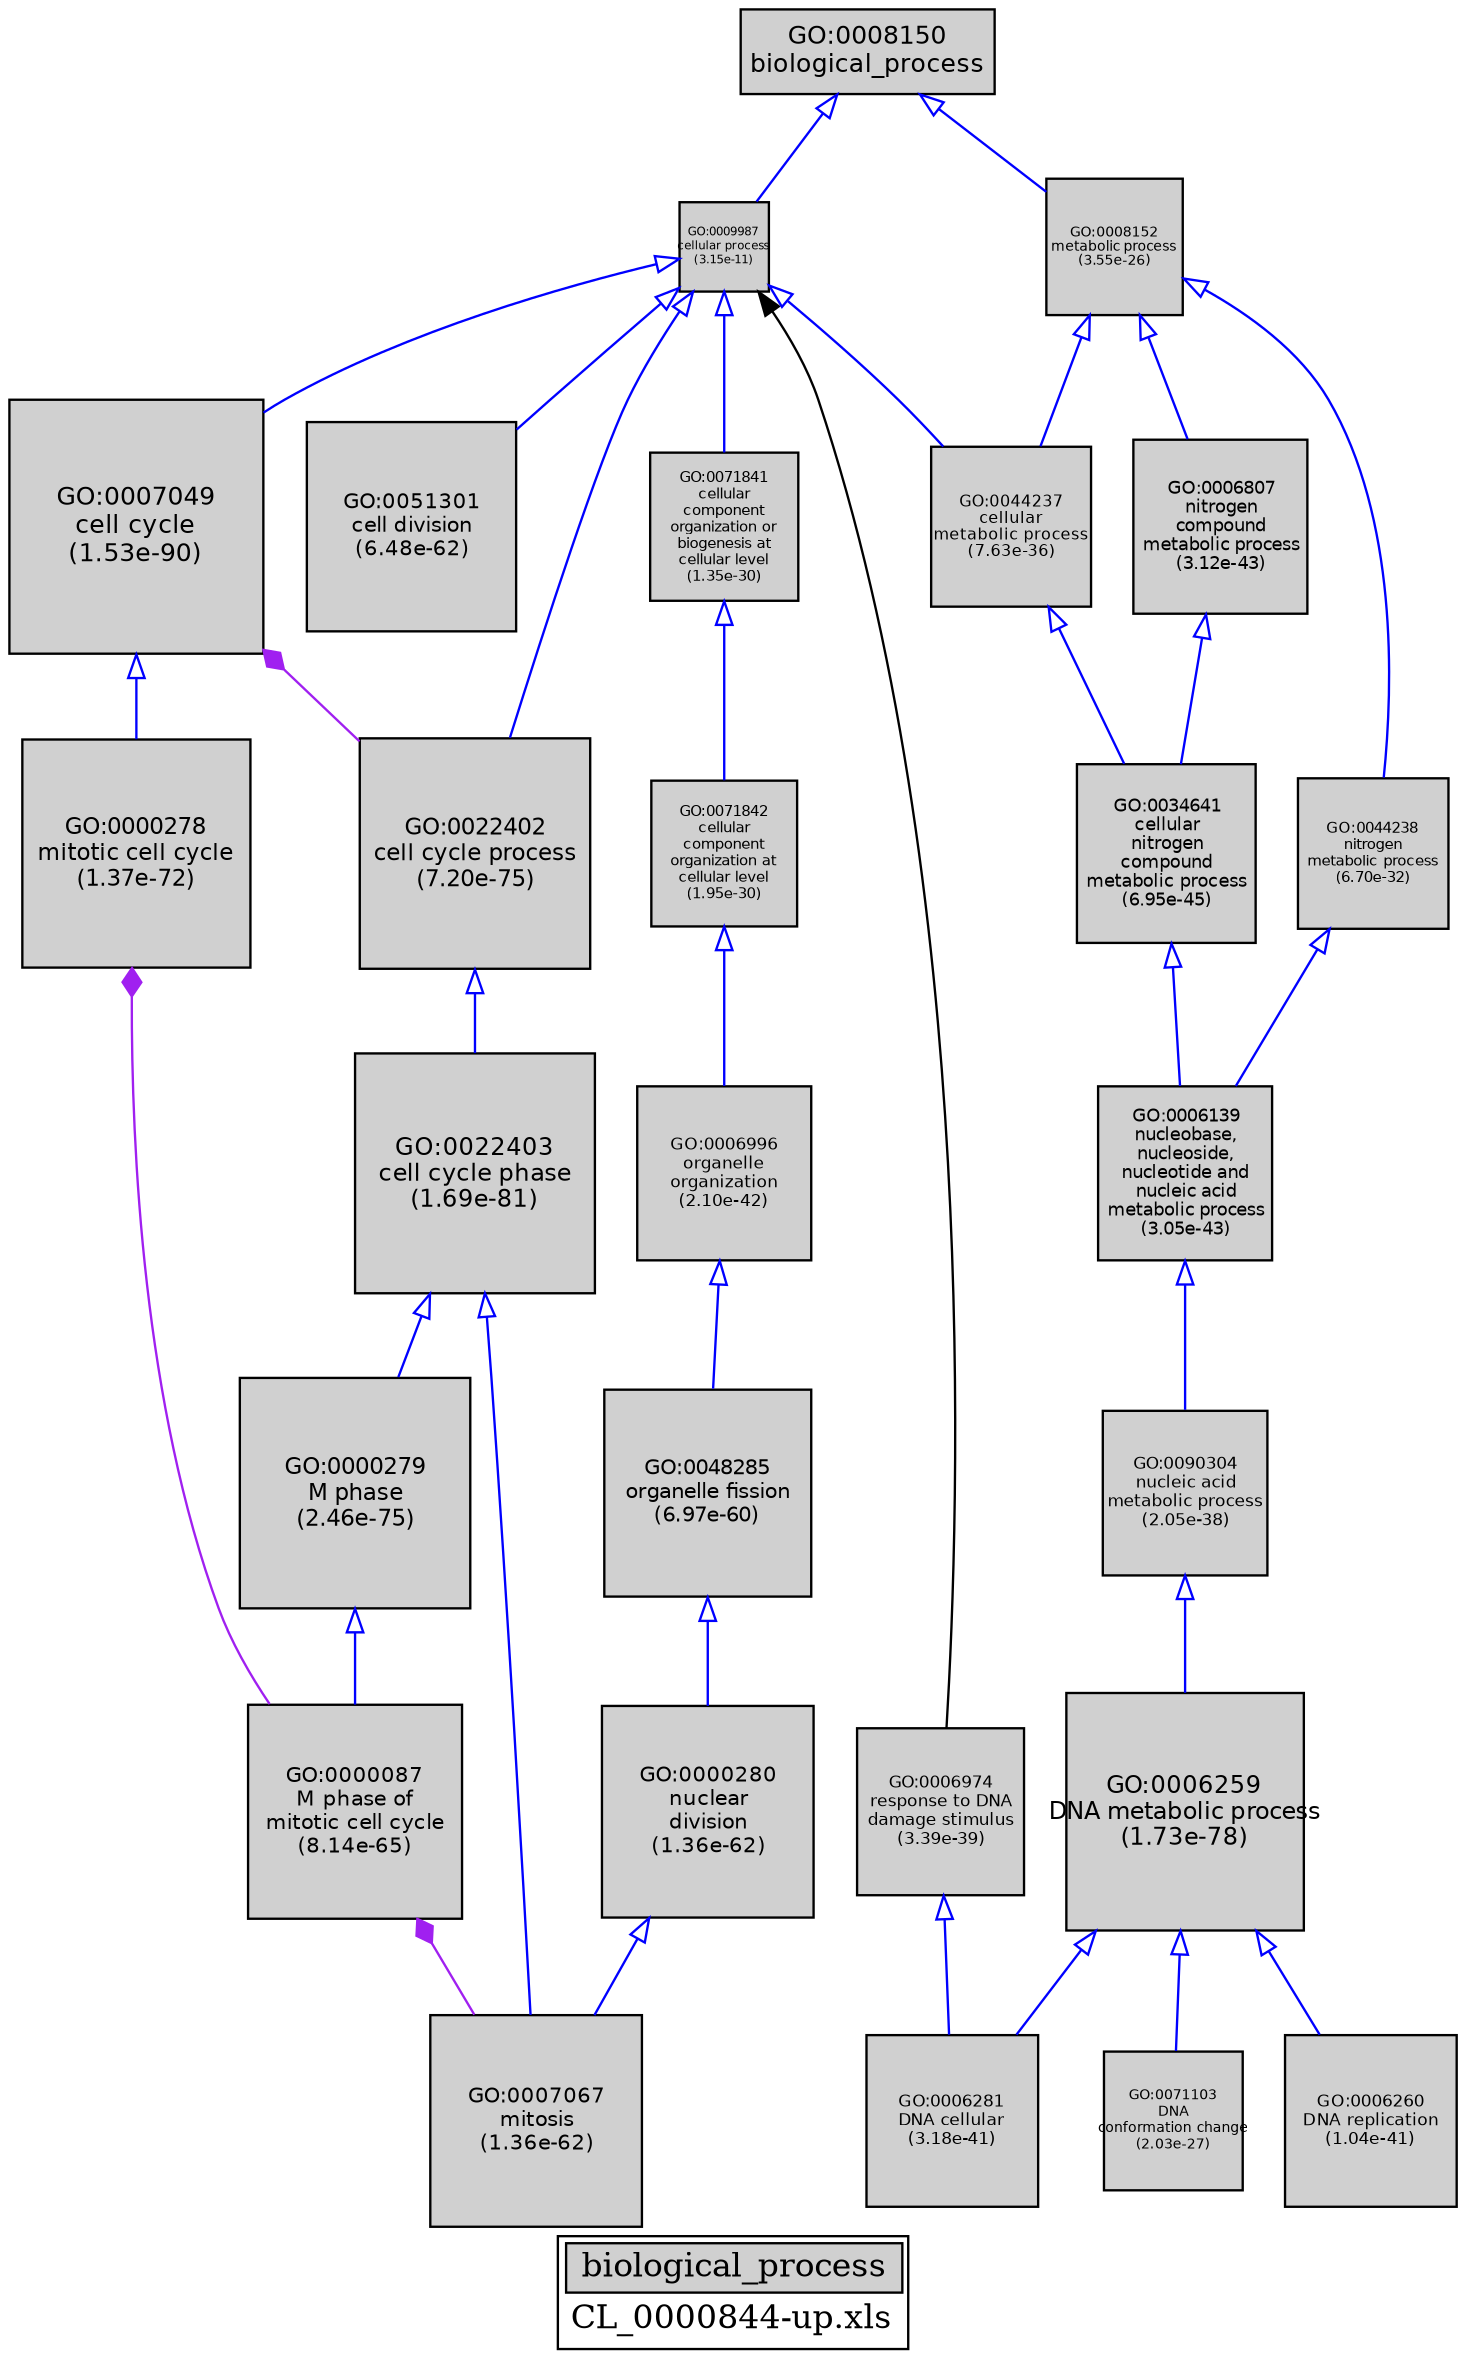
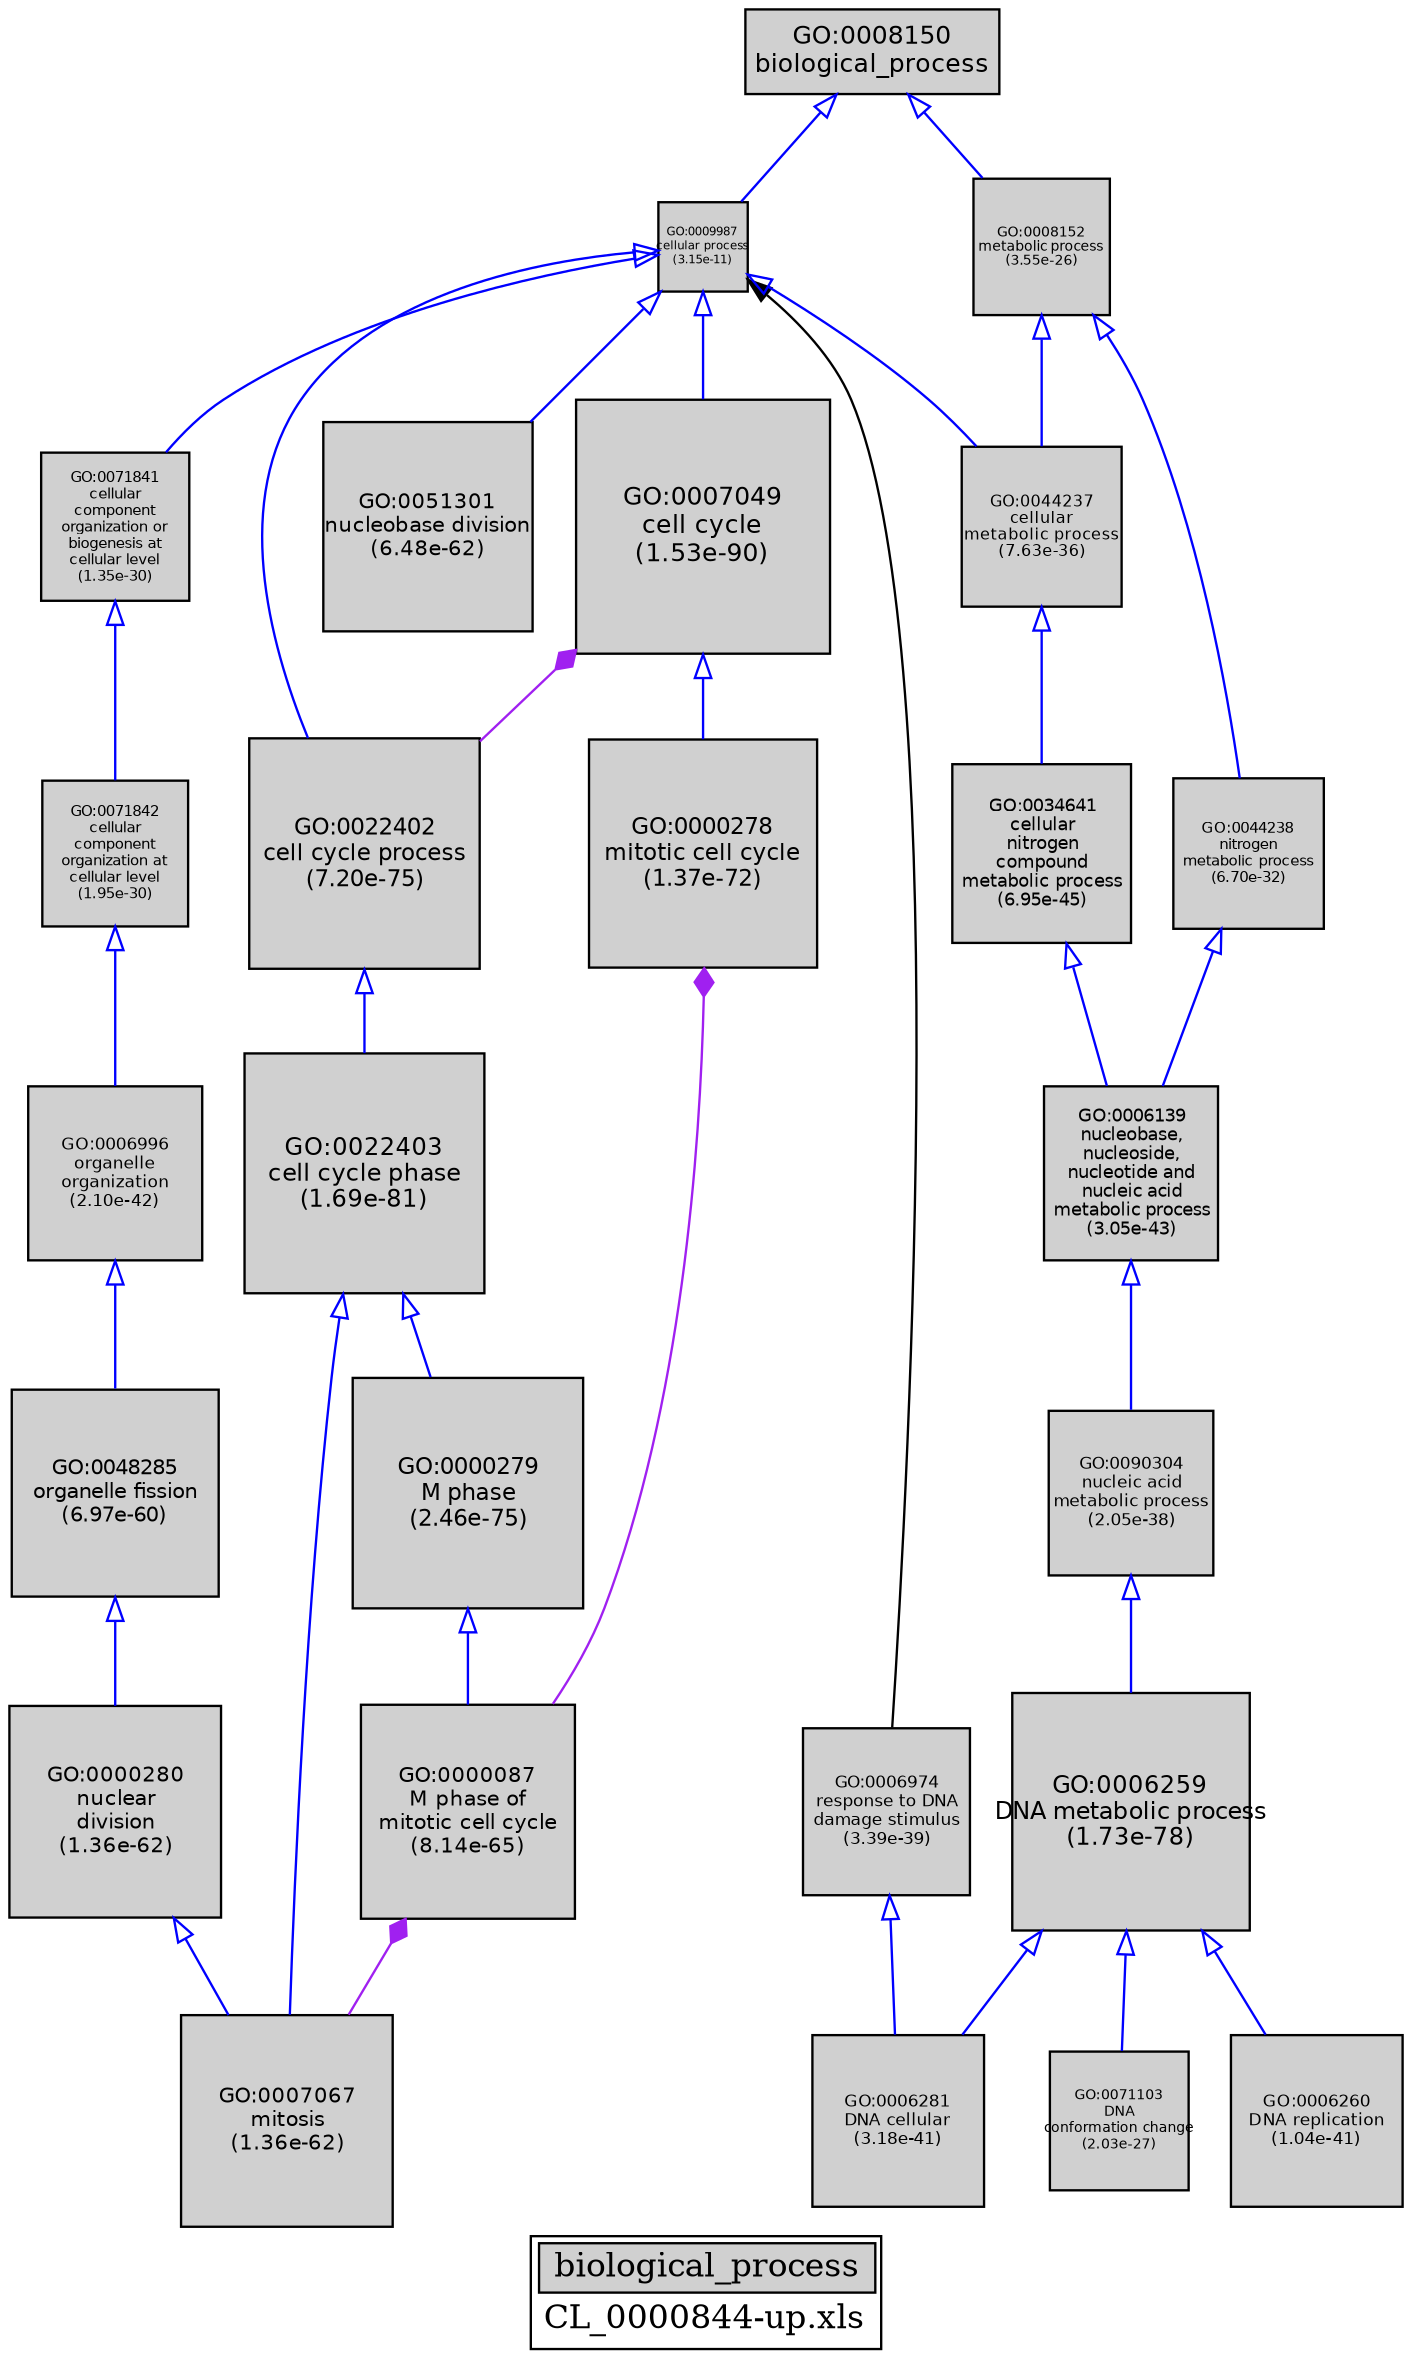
node "GO:0051301": text "cell division" -> "nucleobase division"
node "GO:0006807": removed
